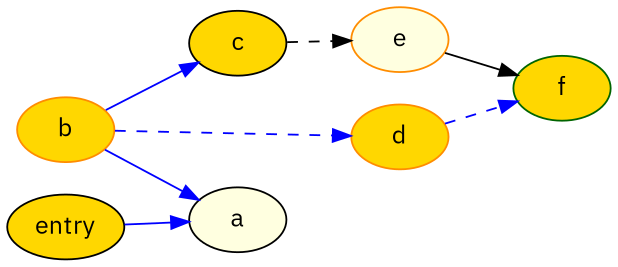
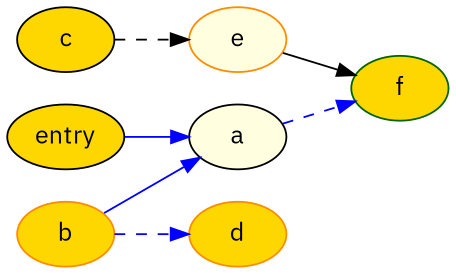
edge "b" -> "c": removed
edge "d" -> "f": now "a" -> "f"
